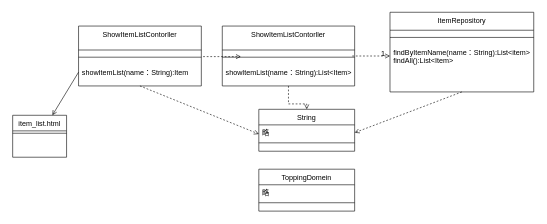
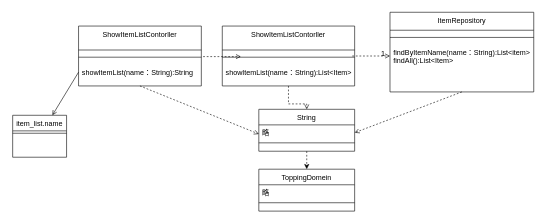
node "showItemList(name：String):Item": label "showItemList(name：String):Item" -> "showItemList(name：String):String"
node "item_list.html": label "item_list.html" -> "item_list.name"
edge "String" -> "ToppingDomein": added
